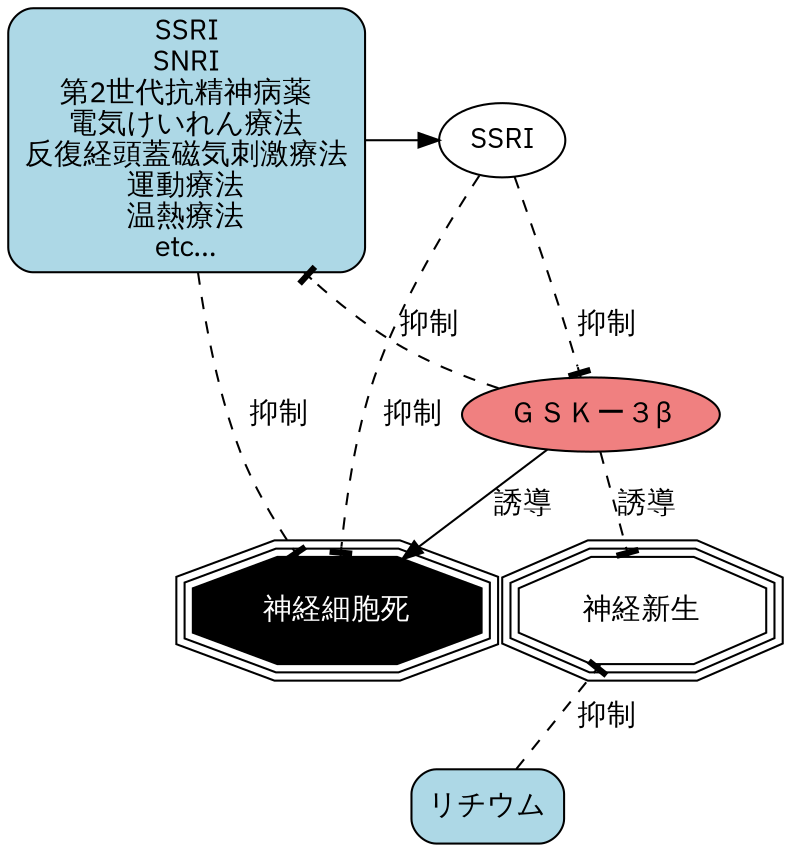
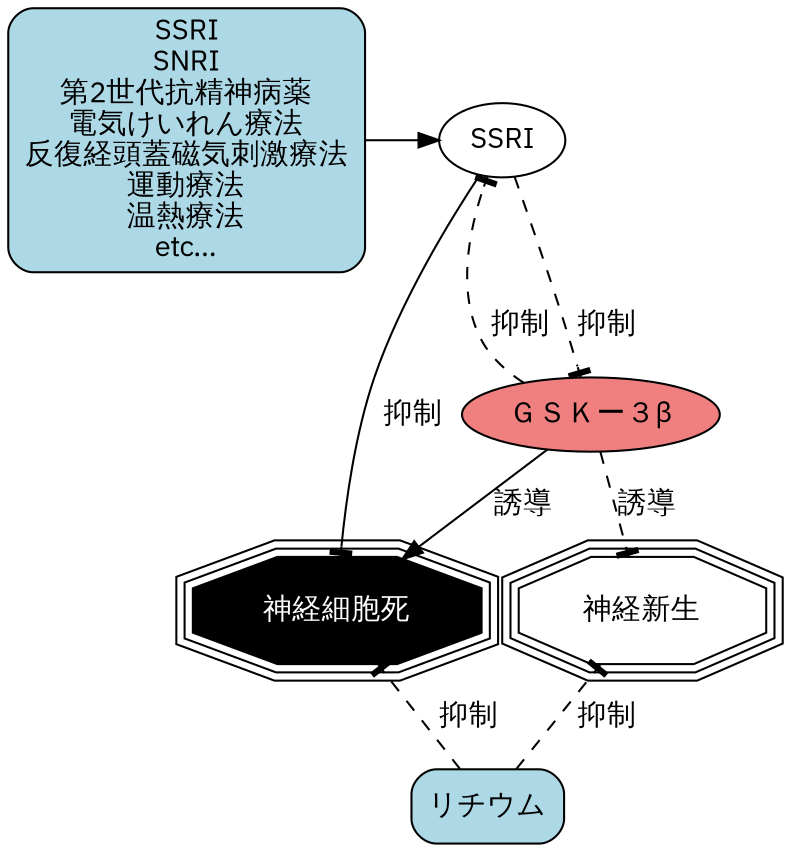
edge "ＧＳＫー３β" -> "SSRI SNRI 第2世代抗精神病薬 電気けいれん療法 反復経頭蓋磁気刺激療法 運動療法 温熱療法 etc...": now "ＧＳＫー３β" -> "SSRI"
edge "SSRI" -> "神経細胞死": style dashed -> solid
edge "SSRI SNRI 第2世代抗精神病薬 電気けいれん療法 反復経頭蓋磁気刺激療法 運動療法 温熱療法 etc..." -> "神経細胞死": now "リチウム" -> "神経細胞死"
